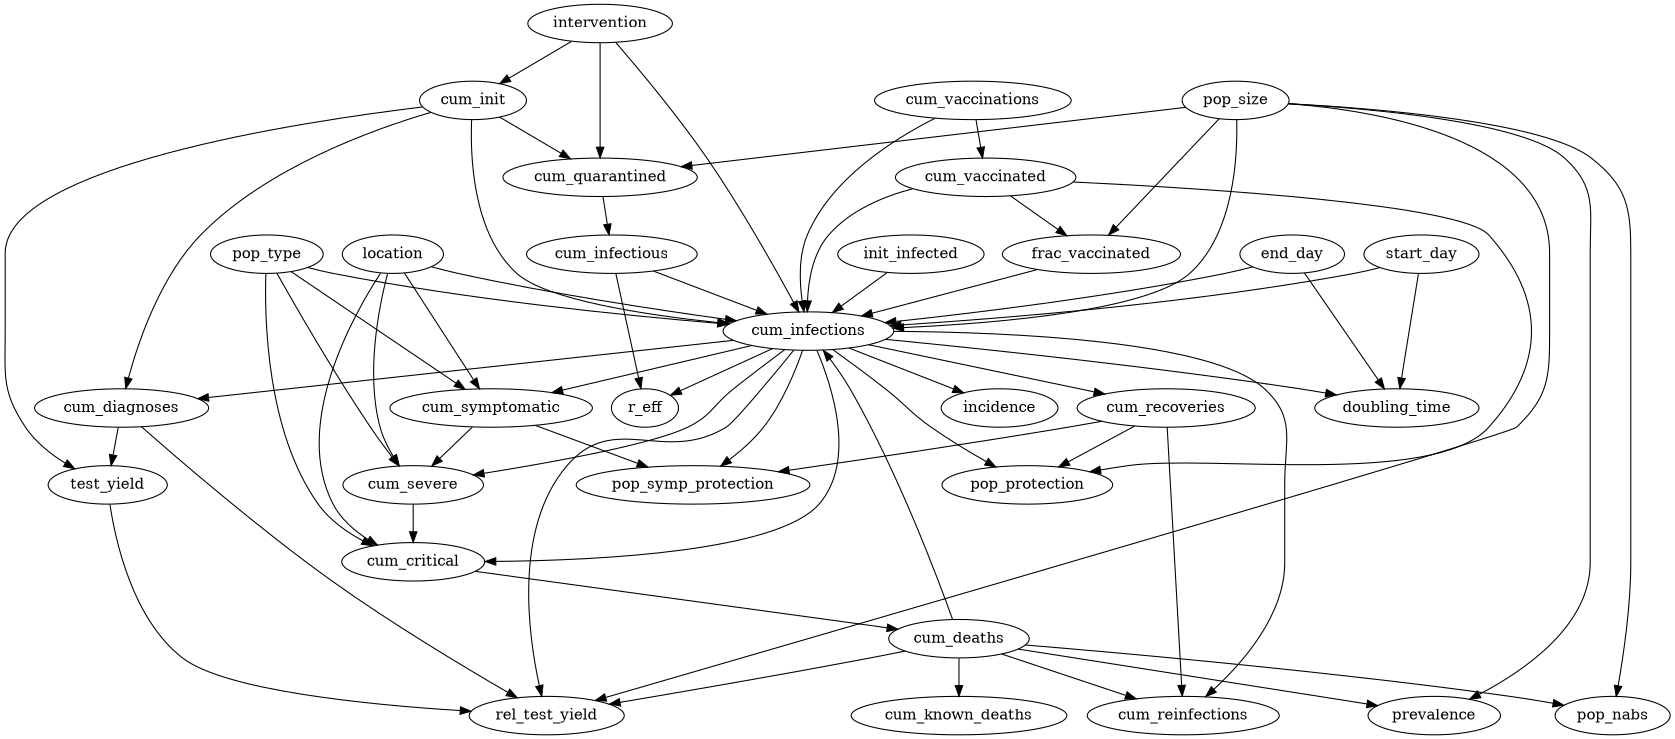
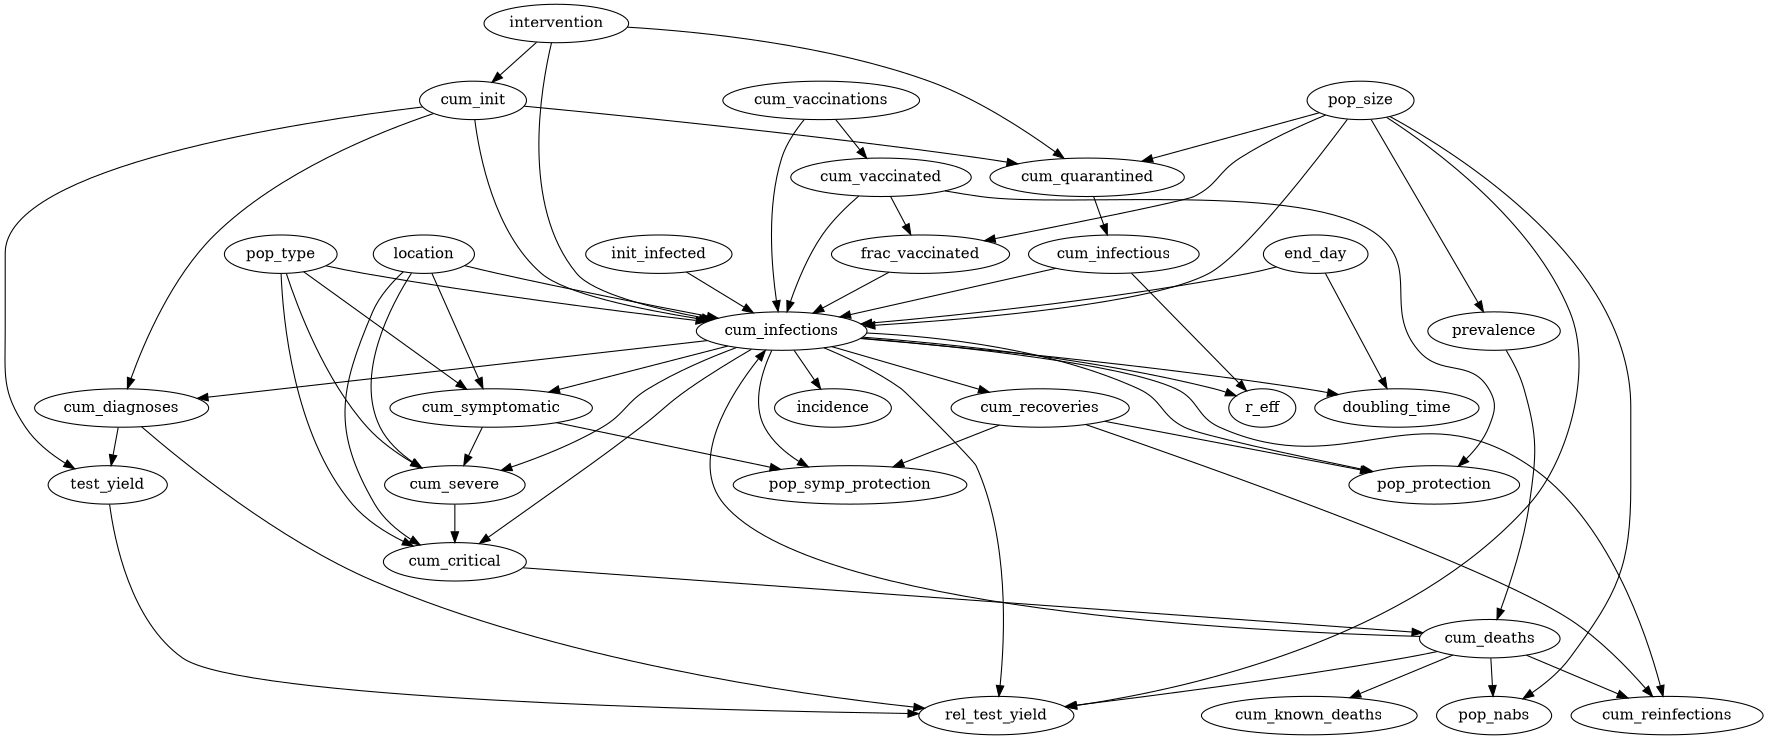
node "start_day": removed
edge "cum_deaths" -> "prevalence": reversed
